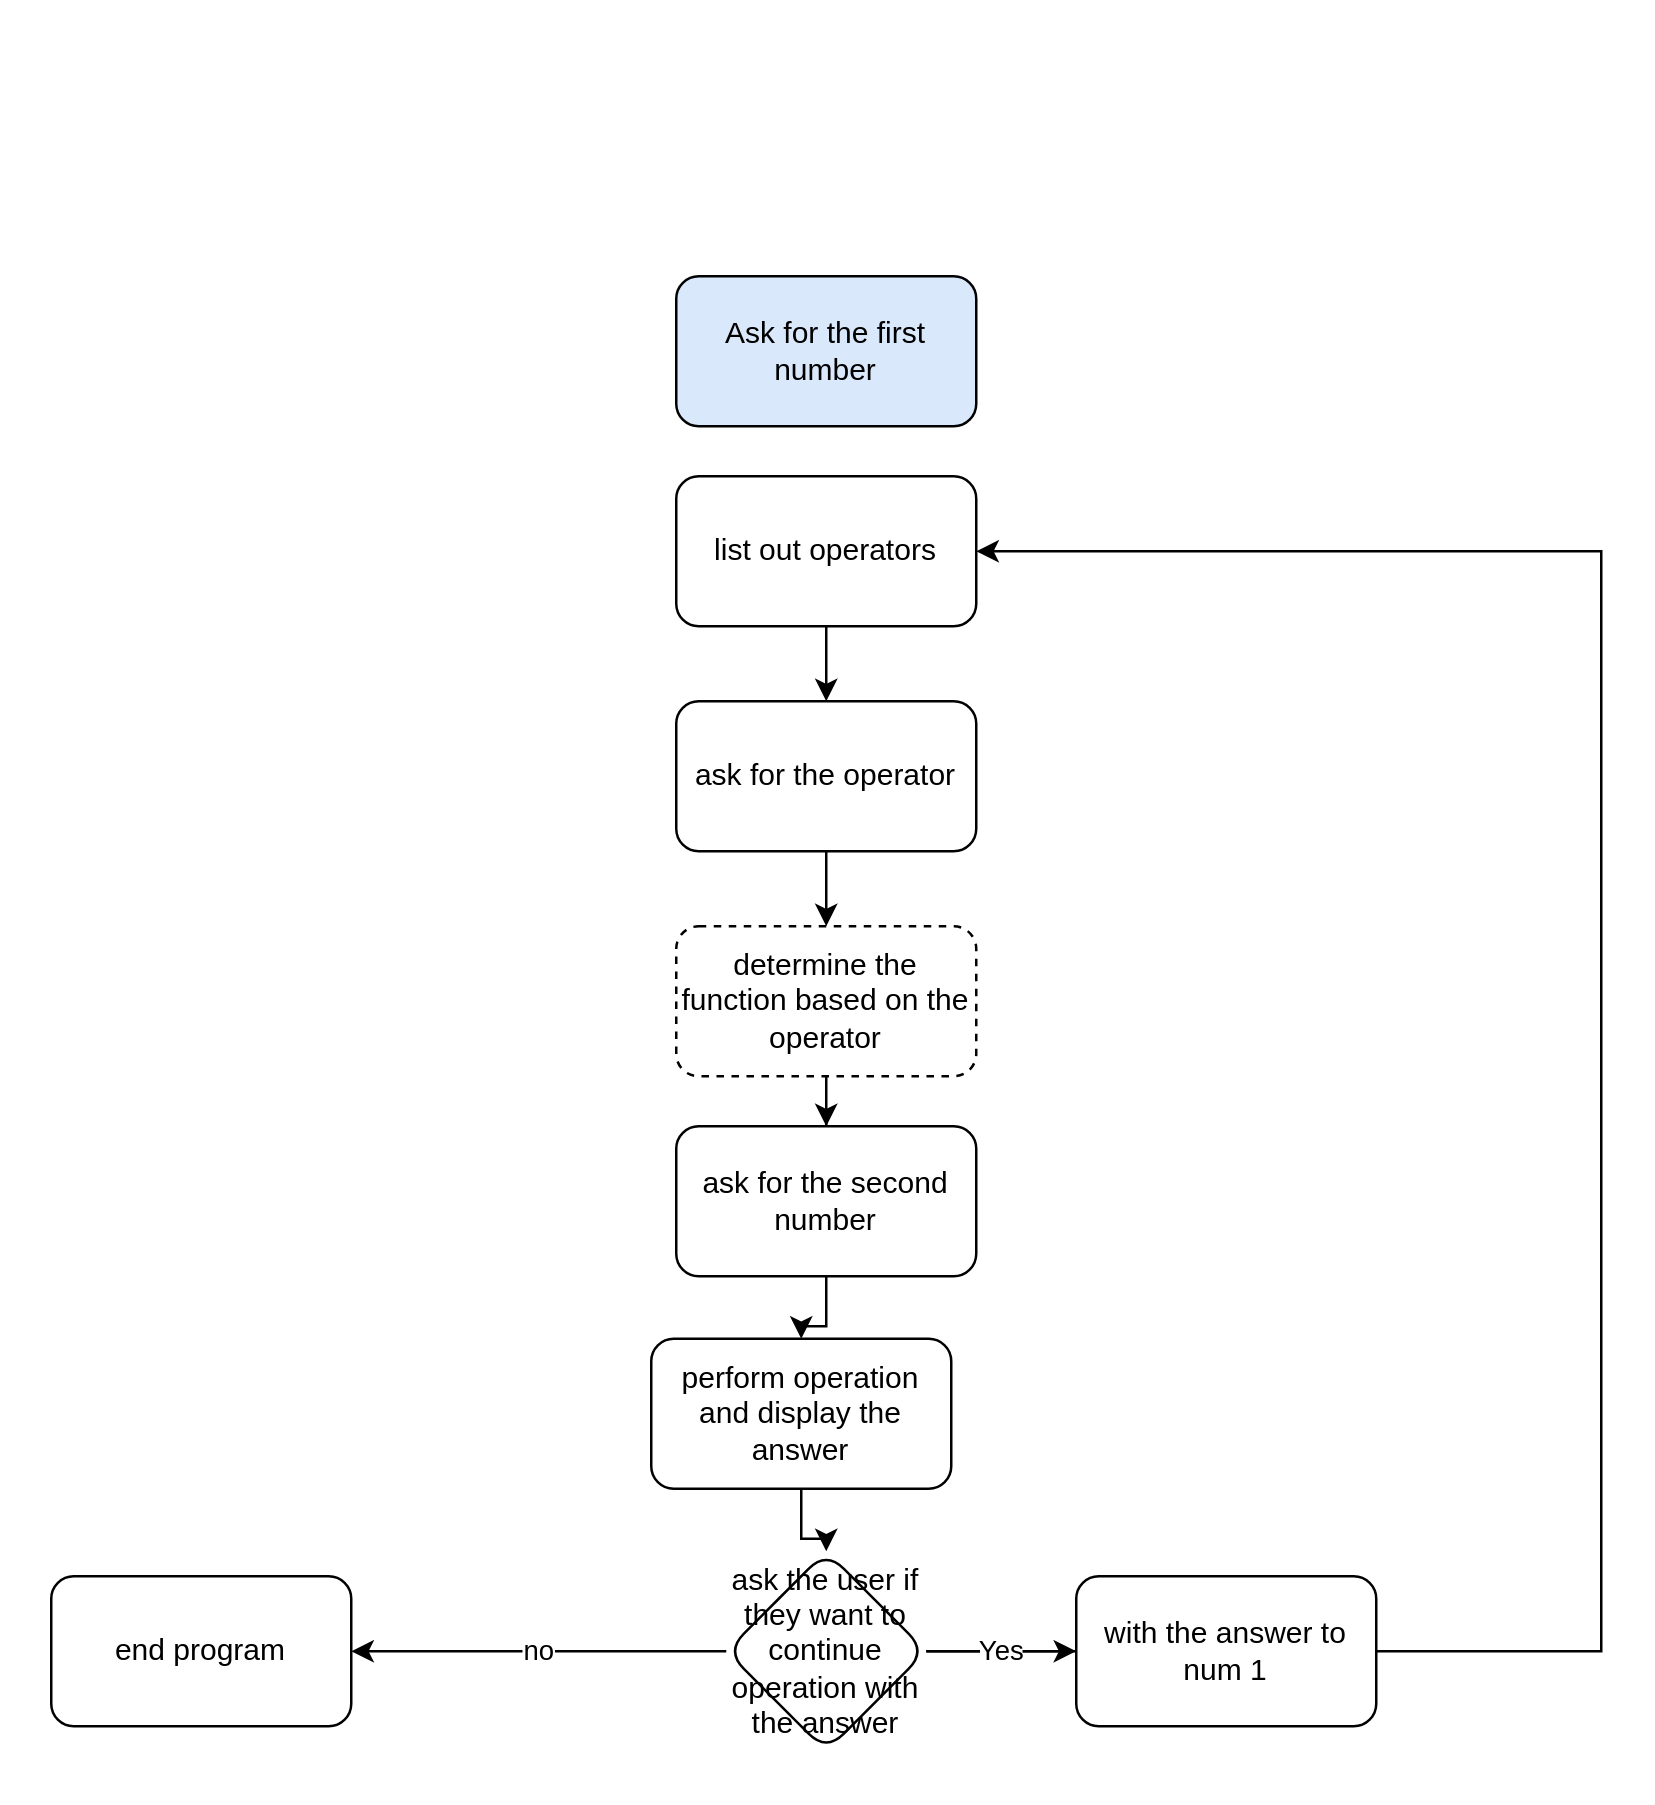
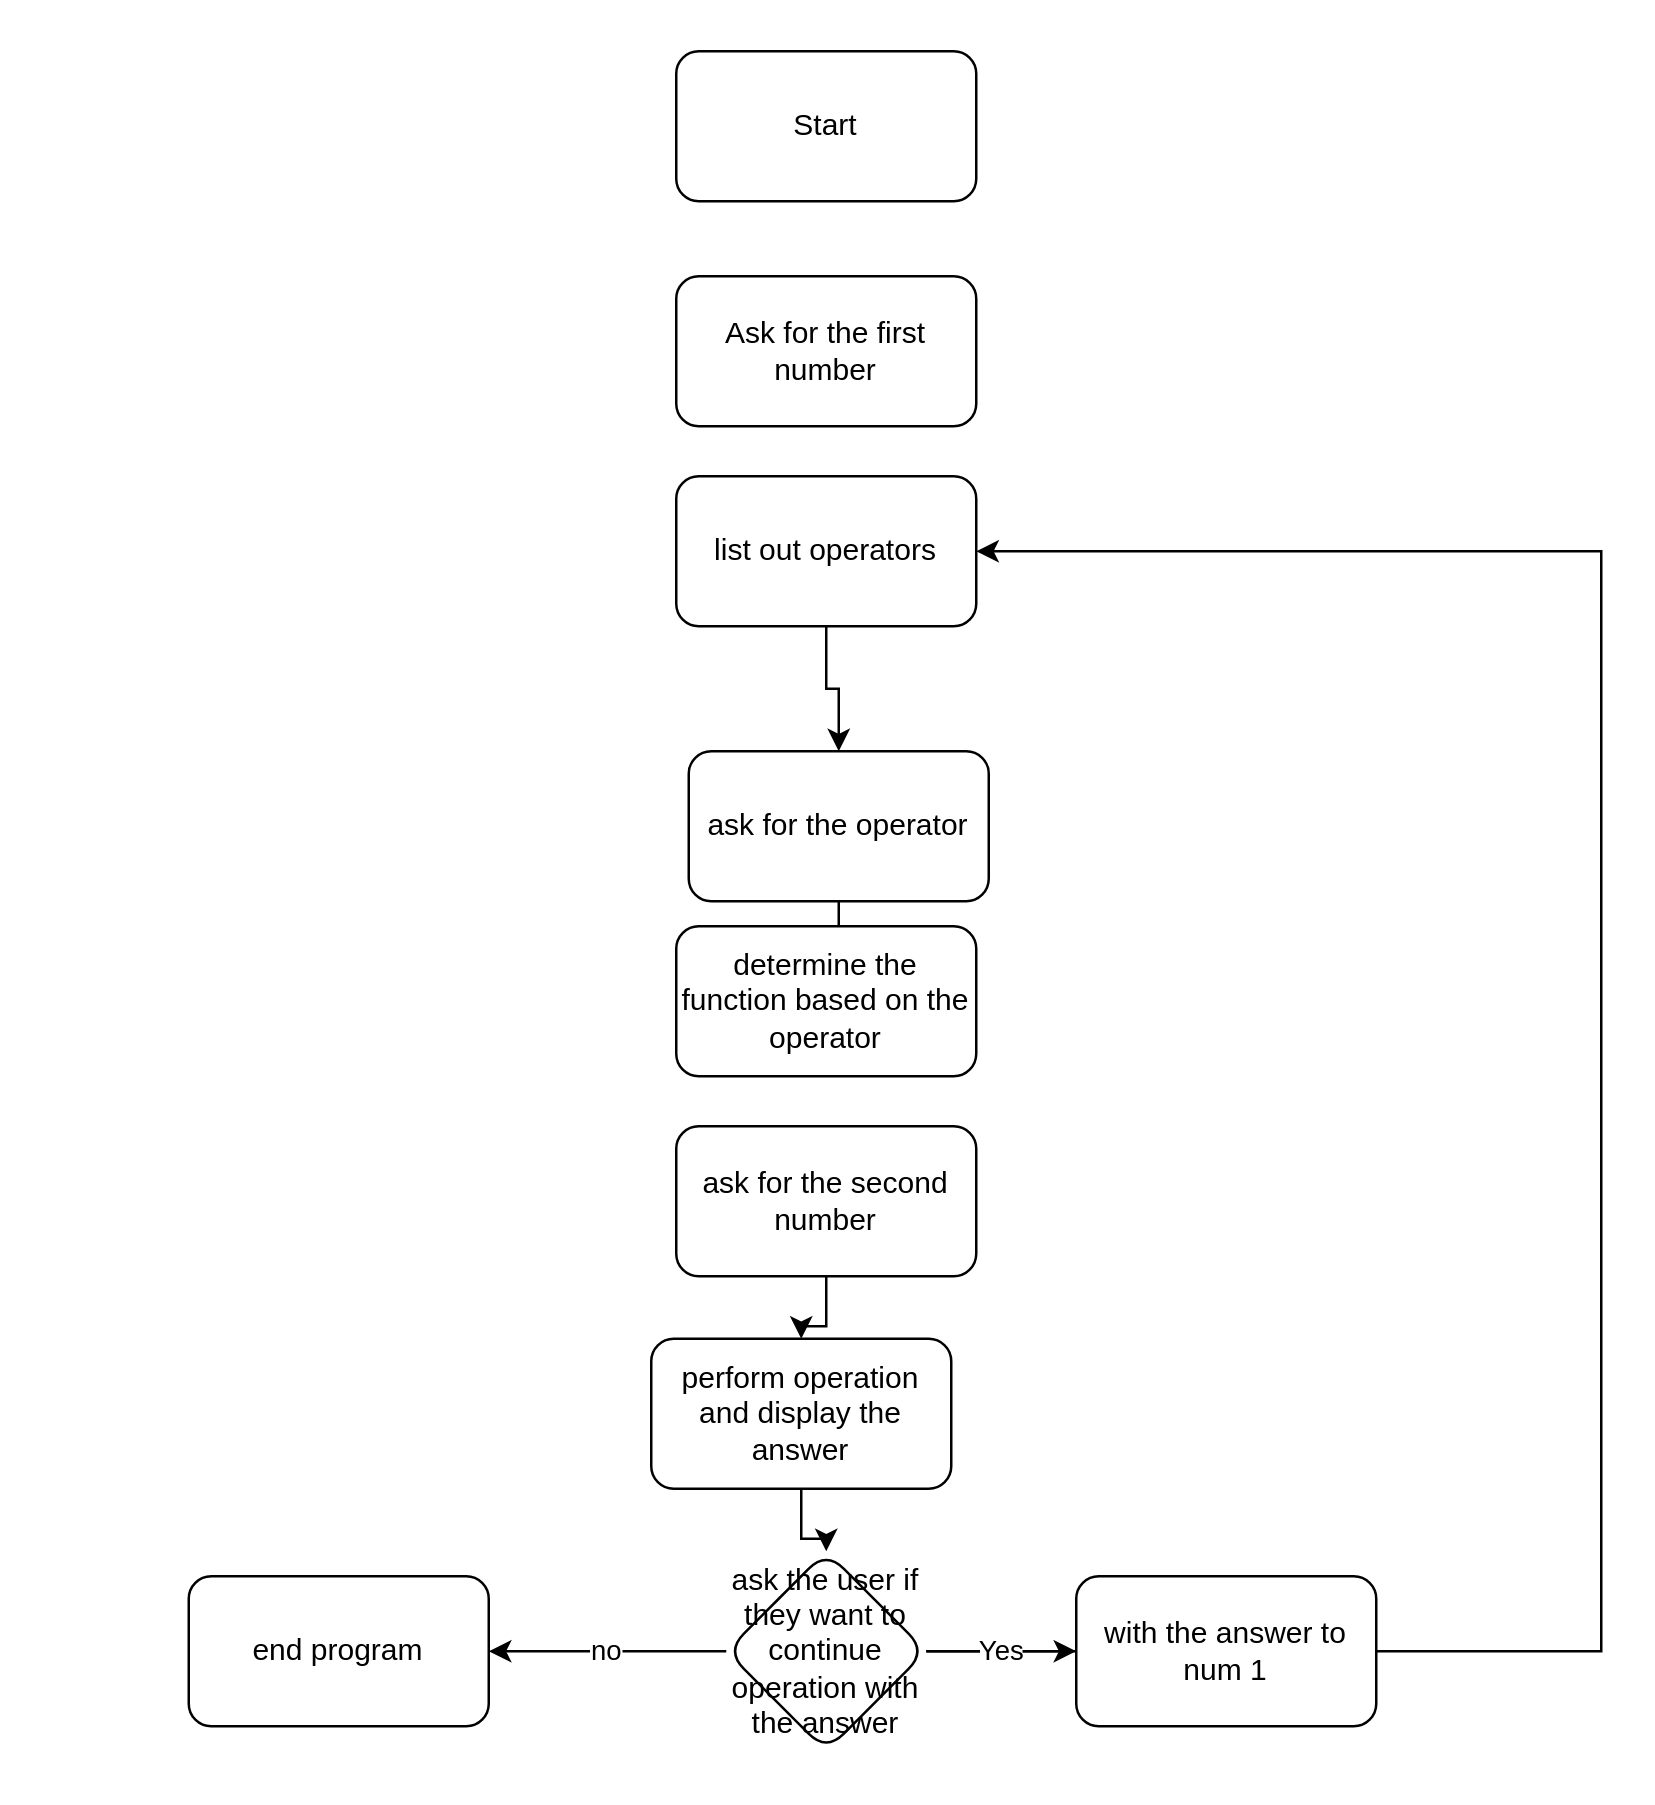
node "Start": added
node "Ask for the first number": fillcolor #dae8fc -> #ffffff
node "ask for the operator": moved (826, 776) -> (839, 826)
node "determine the function based on the operator": style dashed -> solid
edge "determine the function based on the operator" -> "ask for the second number": removed
node "end program": moved (201, 1651) -> (339, 1651)
